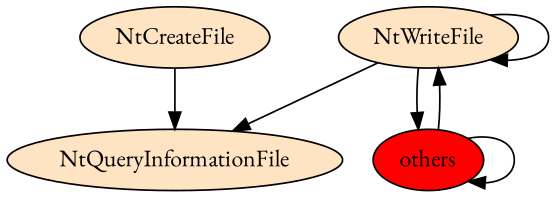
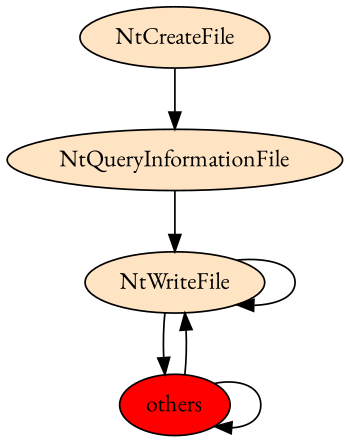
edge "NtWriteFile" -> "NtQueryInformationFile": reversed
